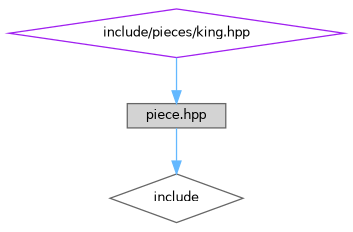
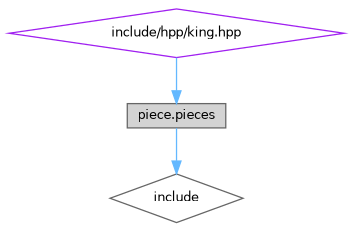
node "include/pieces/king.hpp": label "include/pieces/king.hpp" -> "include/hpp/king.hpp"
node "piece.hpp": label "piece.hpp" -> "piece.pieces"
